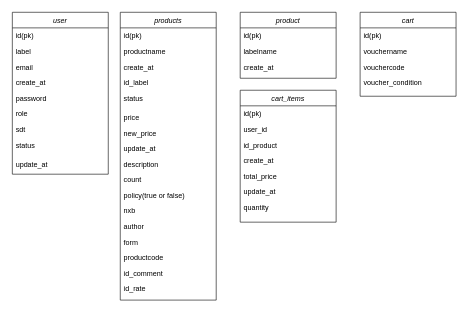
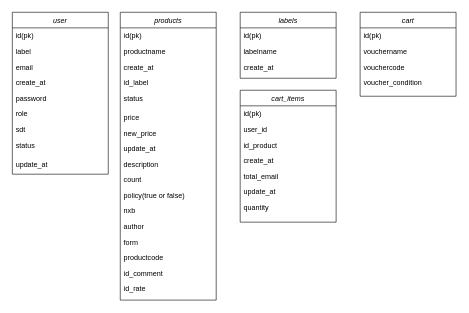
node "product": label "product" -> "labels"
node "total_price": label "total_price" -> "total_email"
